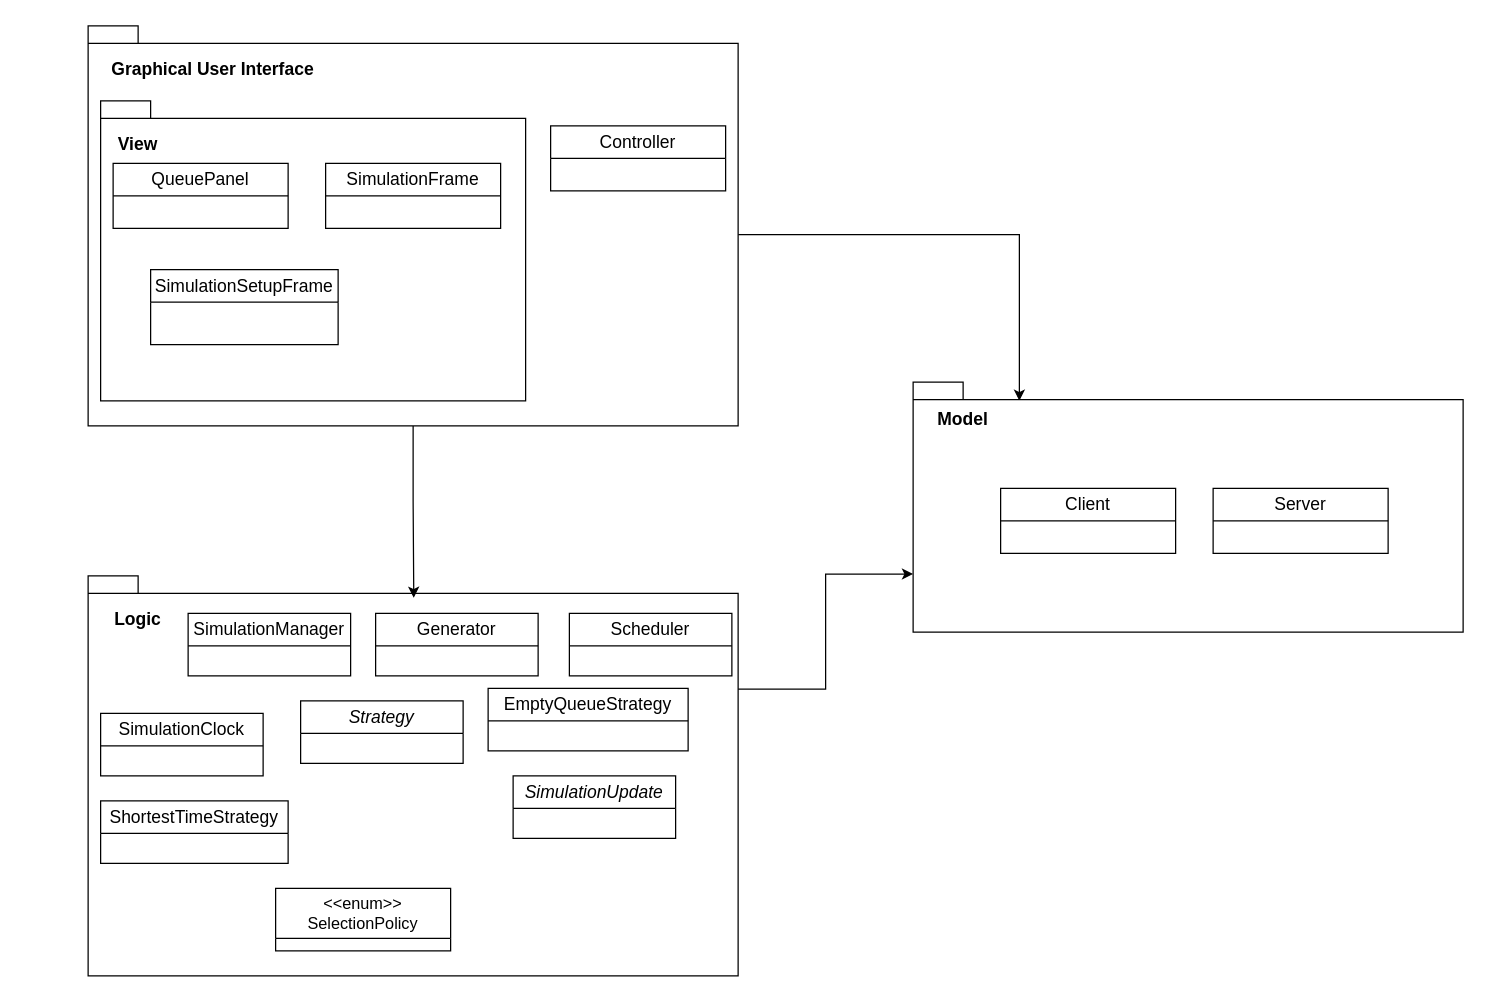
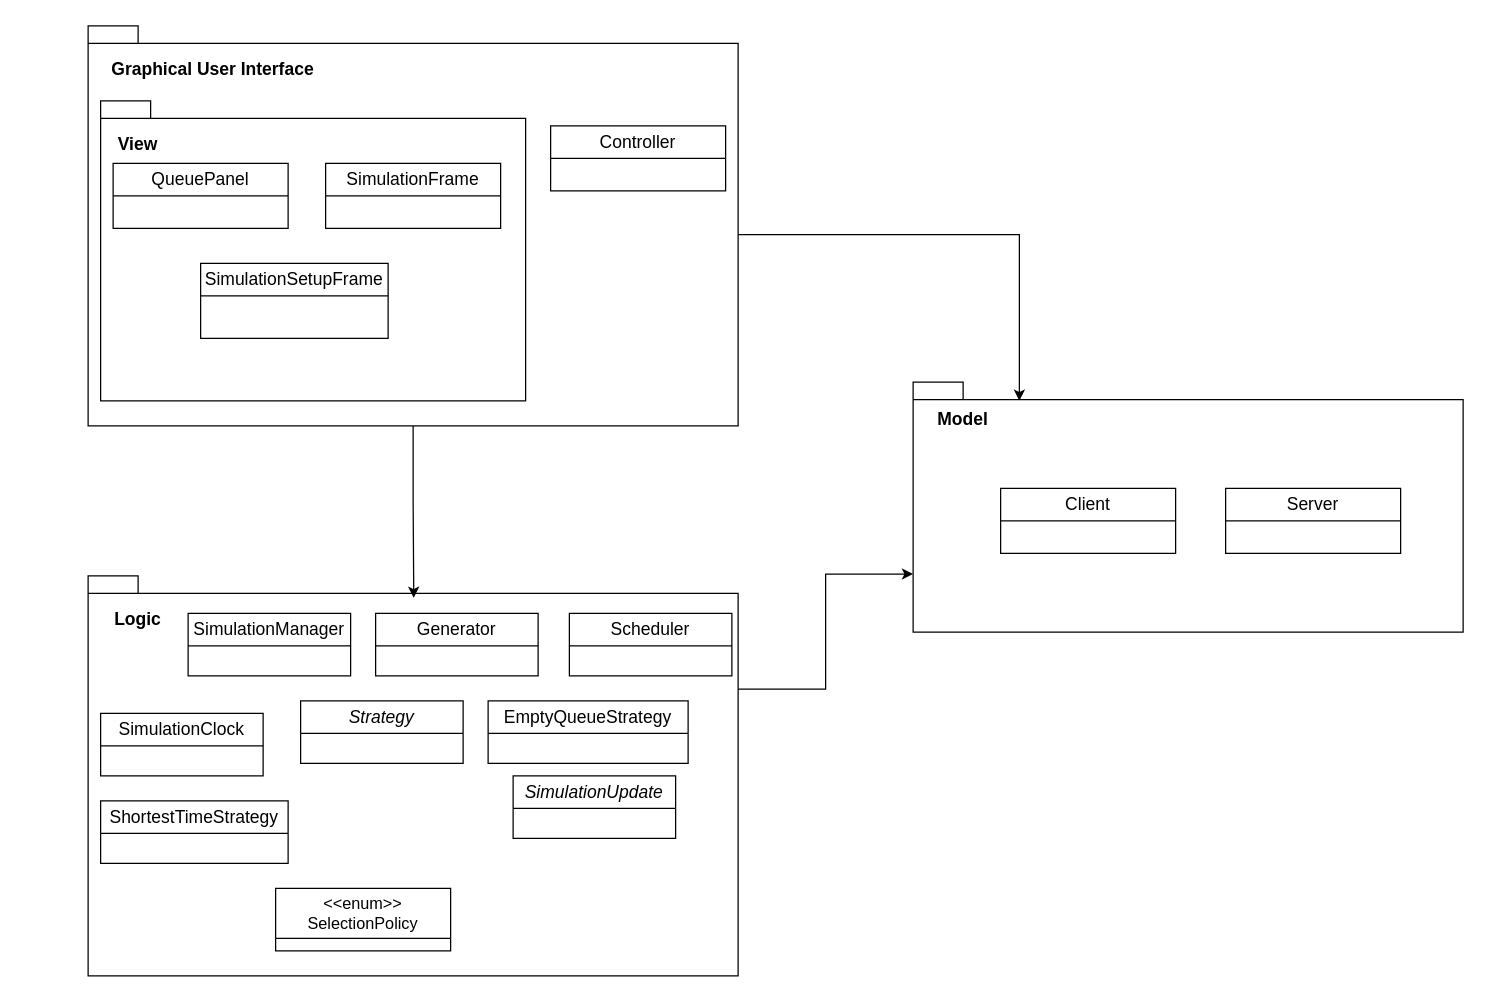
node "SimulationSetupFrame": moved (244, 307) -> (294, 301)
node "Server": moved (1301, 521) -> (1313, 521)
node "EmptyQueueStrategy": moved (588, 719) -> (588, 732)
